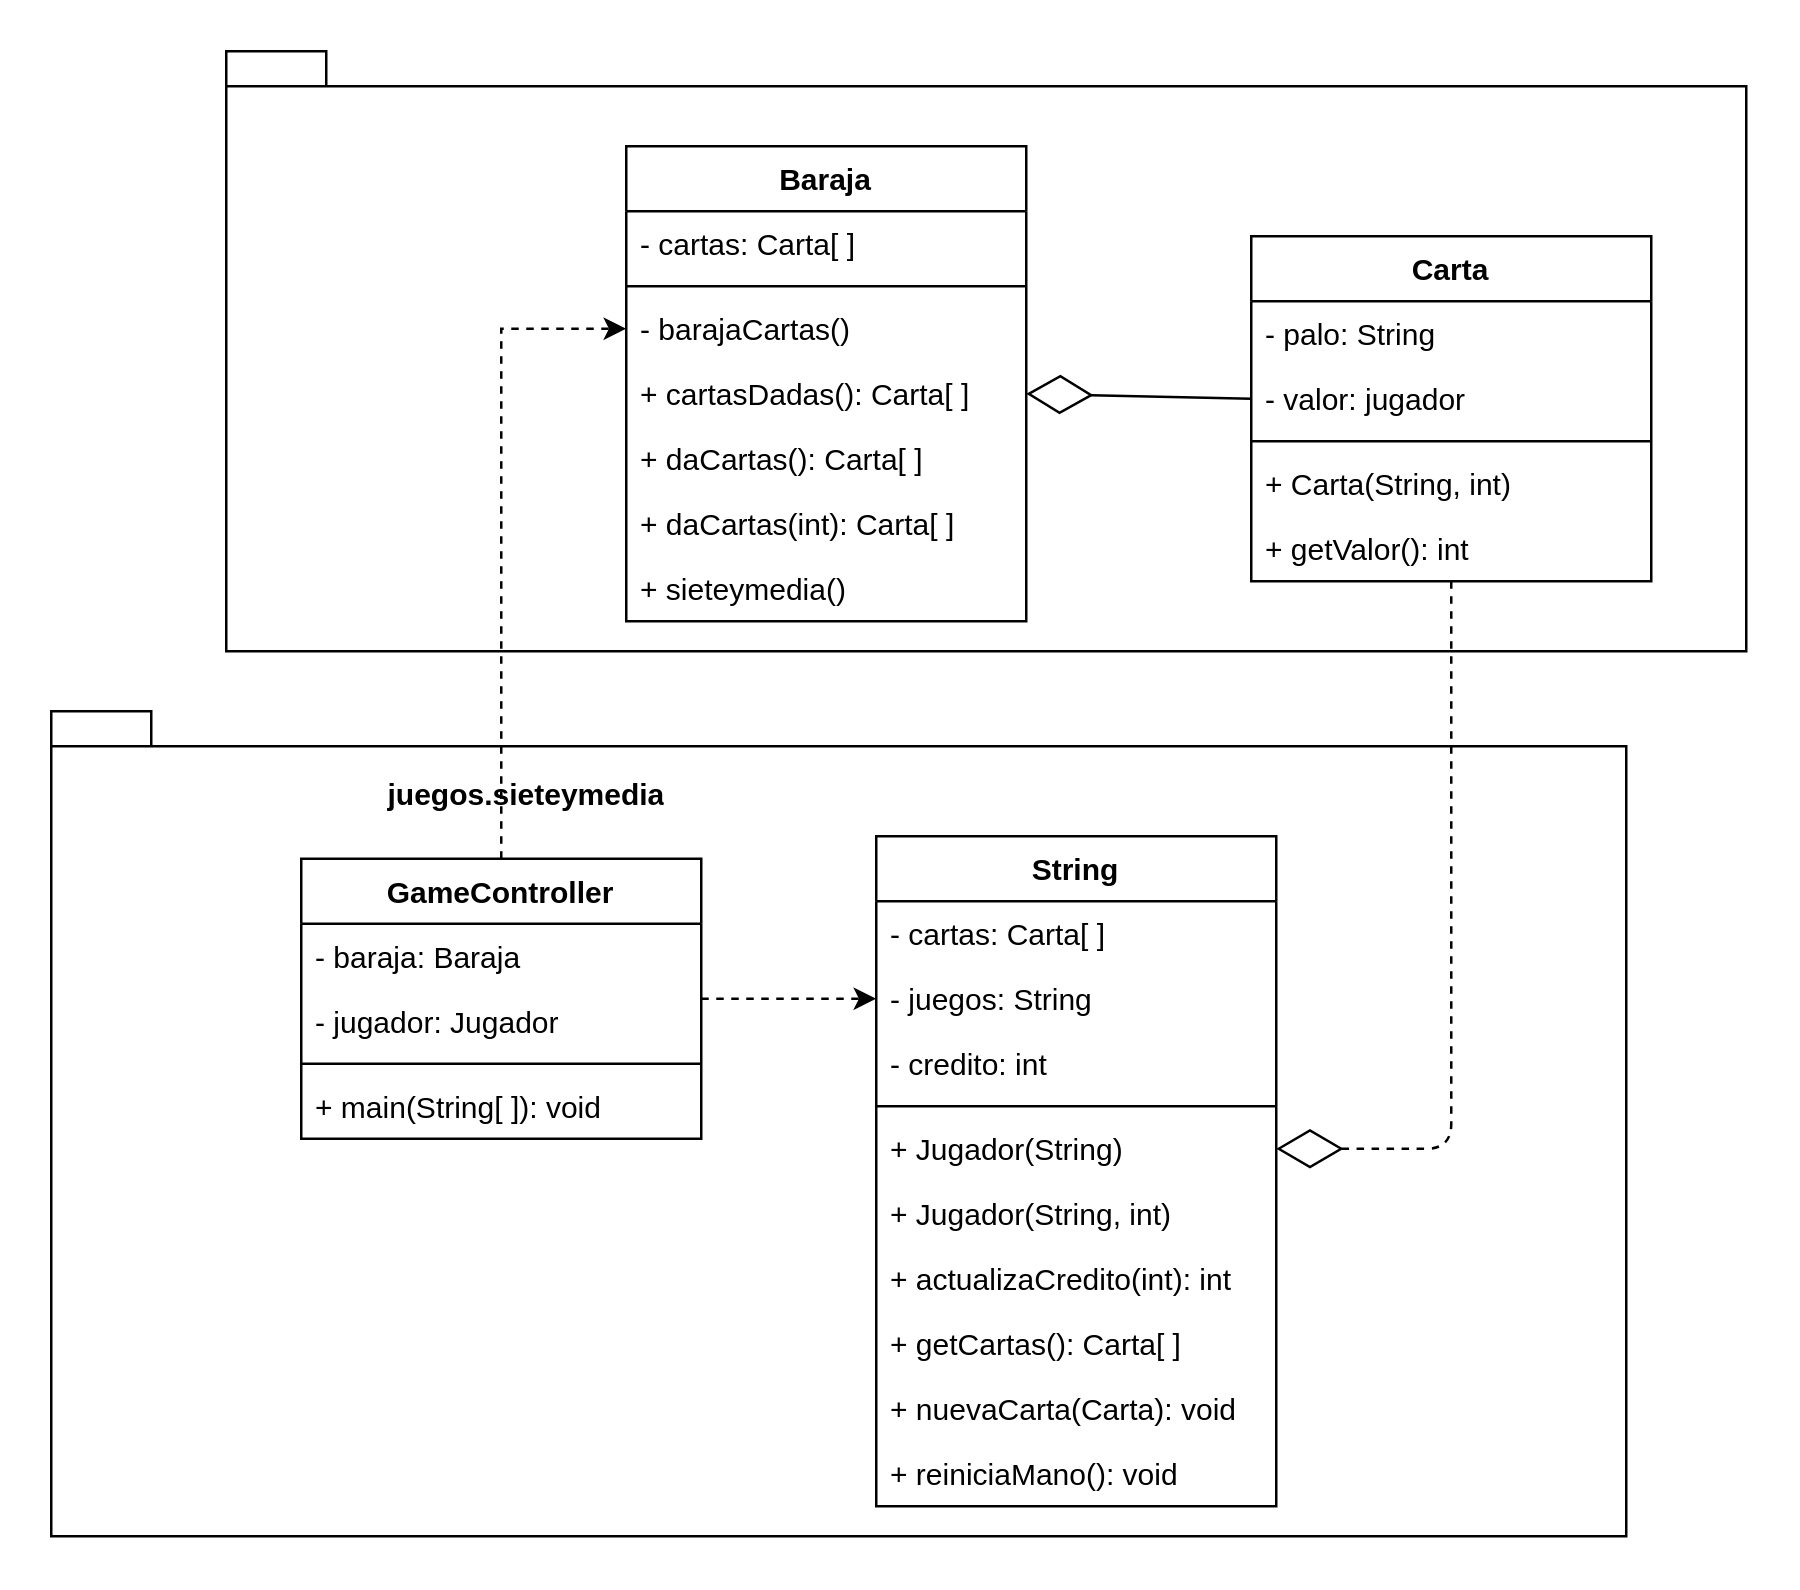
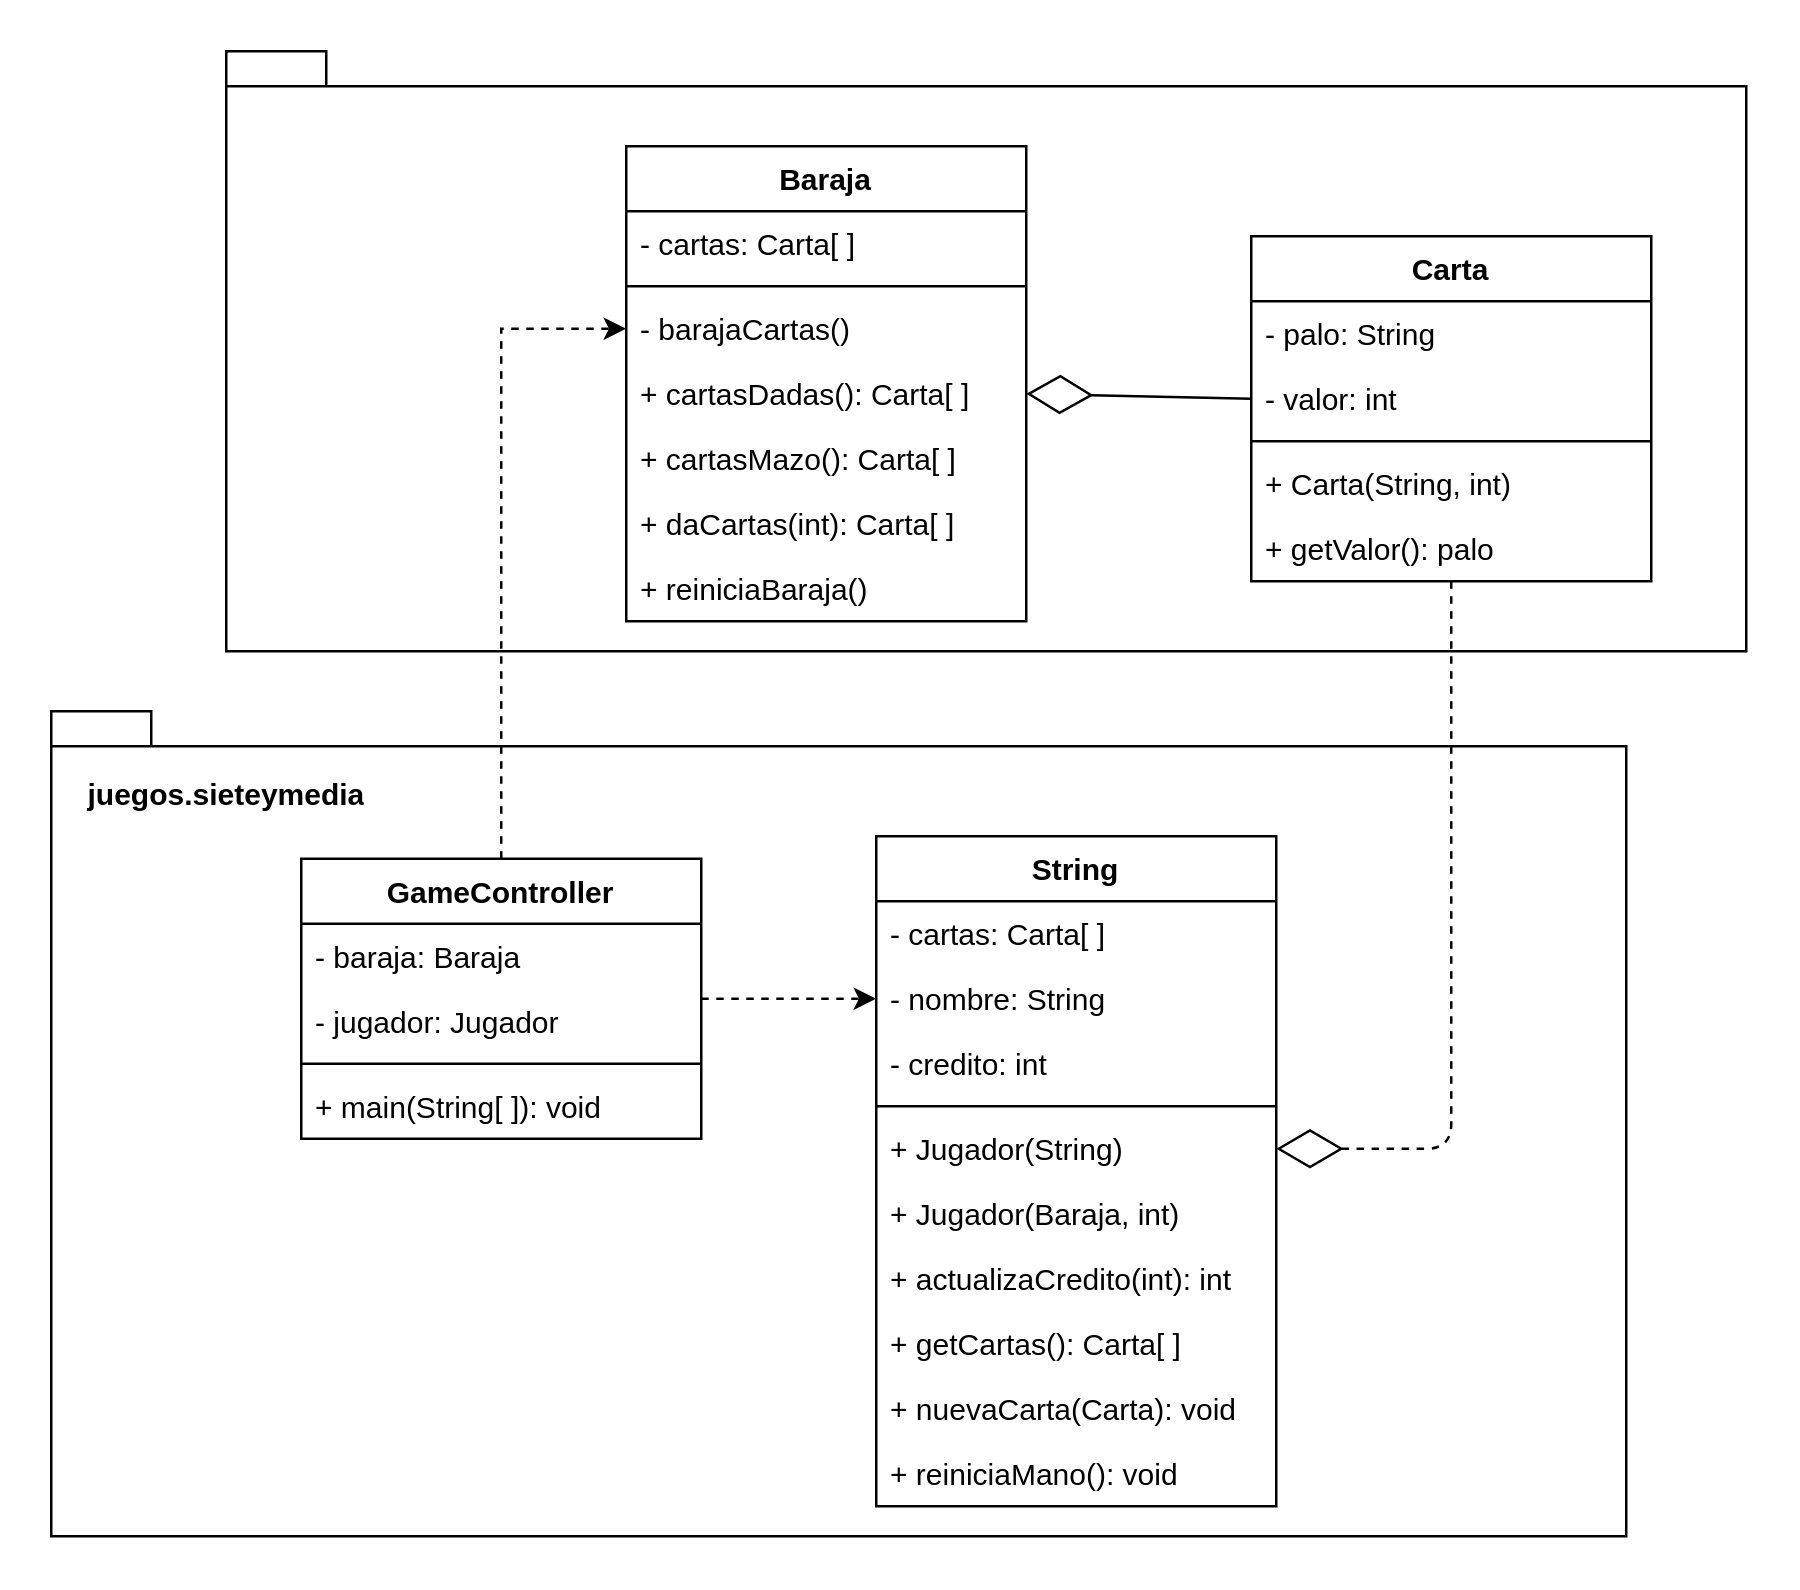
node "- valor: jugador": label "- valor: jugador" -> "- valor: int"
node "+ daCartas(): Carta[ ]": label "+ daCartas(): Carta[ ]" -> "+ cartasMazo(): Carta[ ]"
node "+ getValor(): int": label "+ getValor(): int" -> "+ getValor(): palo"
node "+ sieteymedia()": label "+ sieteymedia()" -> "+ reiniciaBaraja()"
node "juegos.sieteymedia": moved (524, 794) -> (224, 794)
node "- juegos: String": label "- juegos: String" -> "- nombre: String"
node "+ Jugador(String, int)": label "+ Jugador(String, int)" -> "+ Jugador(Baraja, int)"
